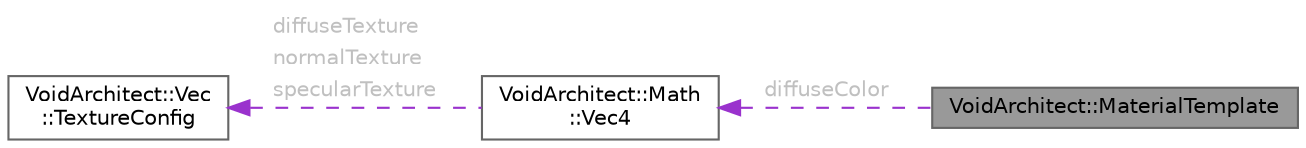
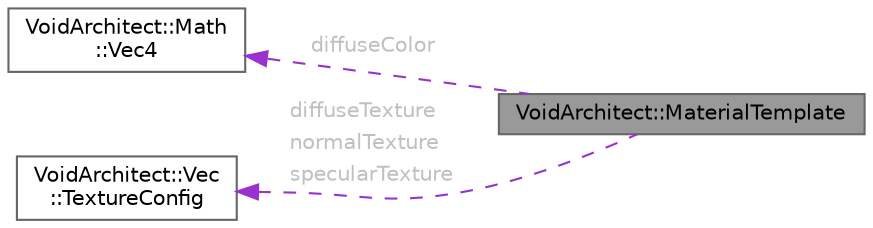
edge "VoidArchitect::Math ::Vec4" -> "VoidArchitect::Vec ::TextureConfig": now "VoidArchitect::MaterialTemplate" -> "VoidArchitect::Vec ::TextureConfig"
